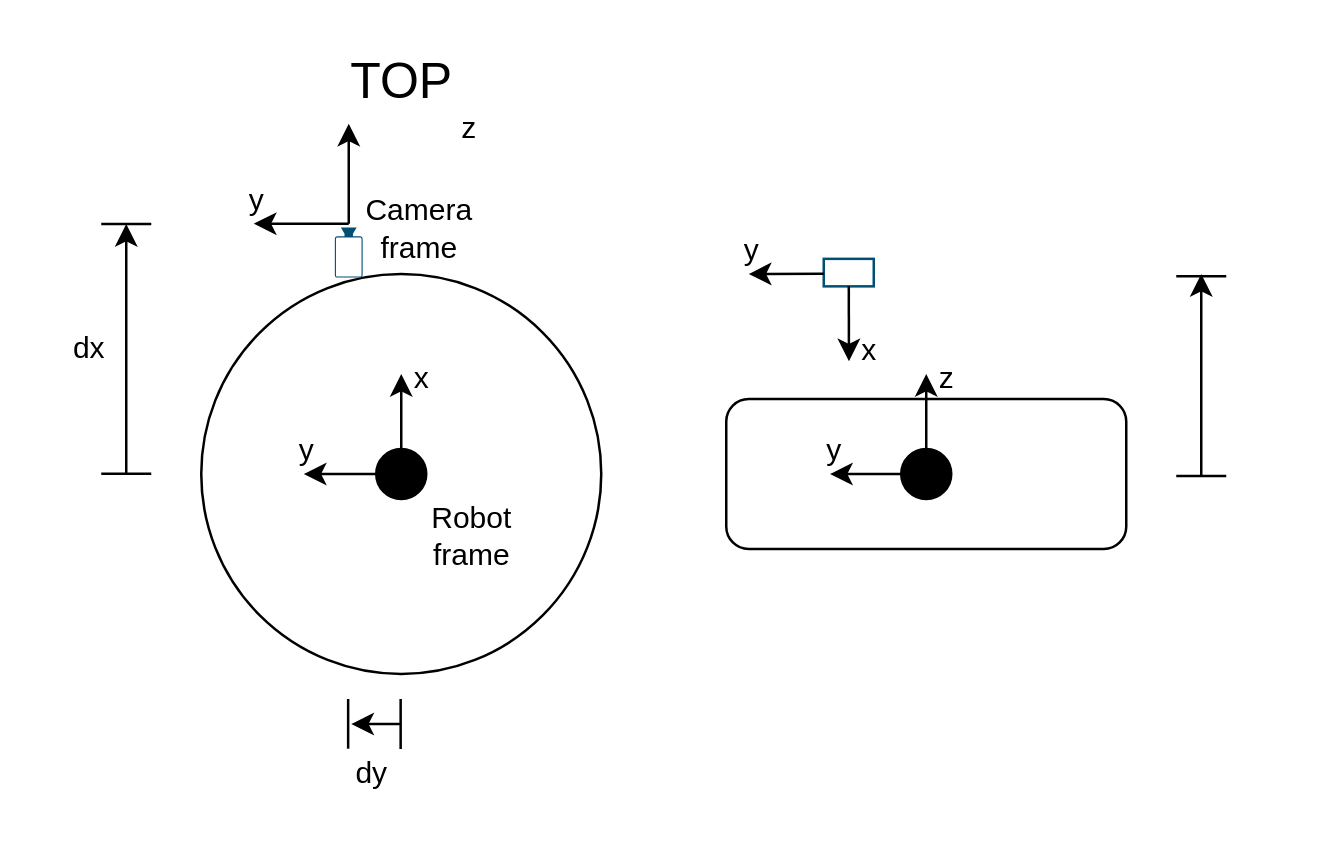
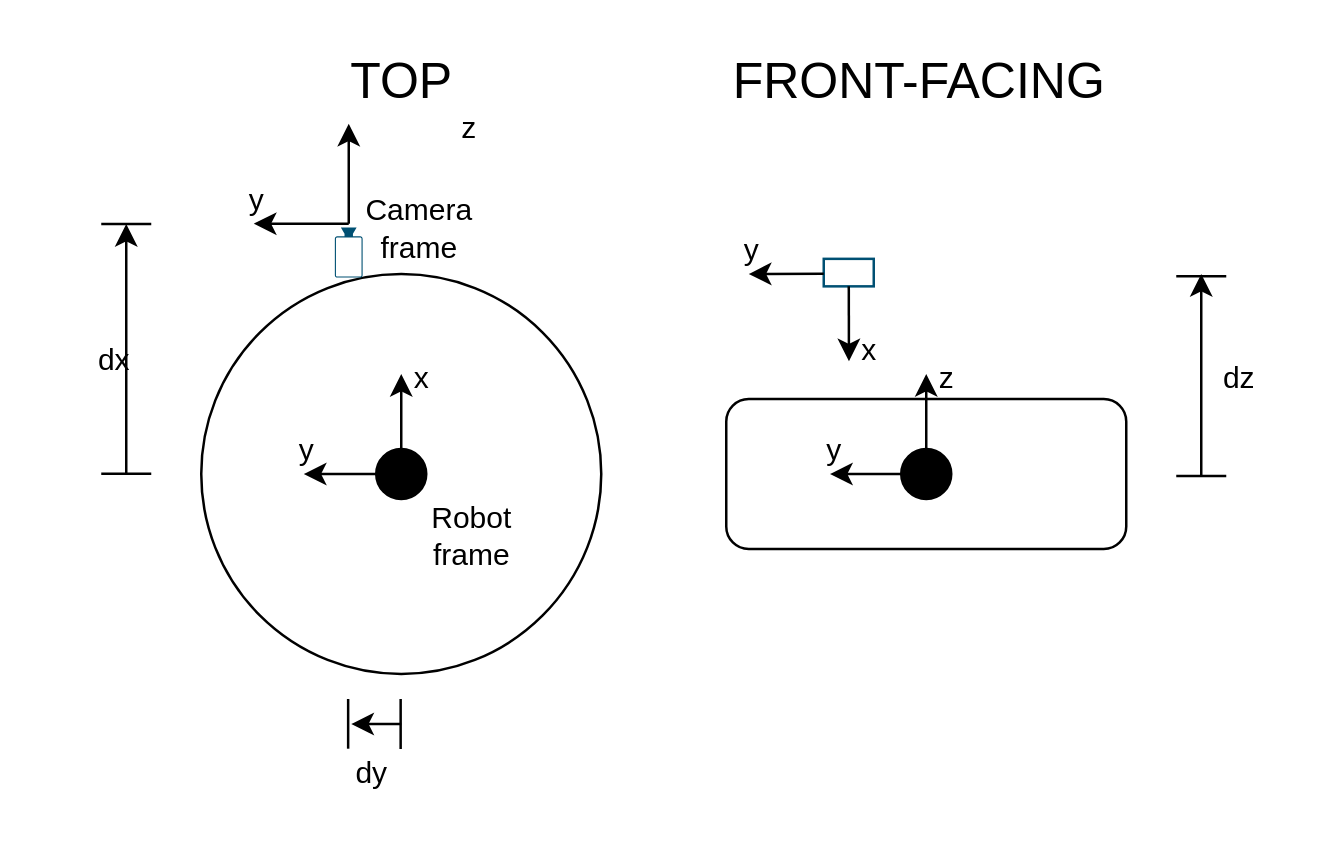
node "FRONT-FACING": added
node "dx": moved (89, 349) -> (114, 361)
node "dz": added
